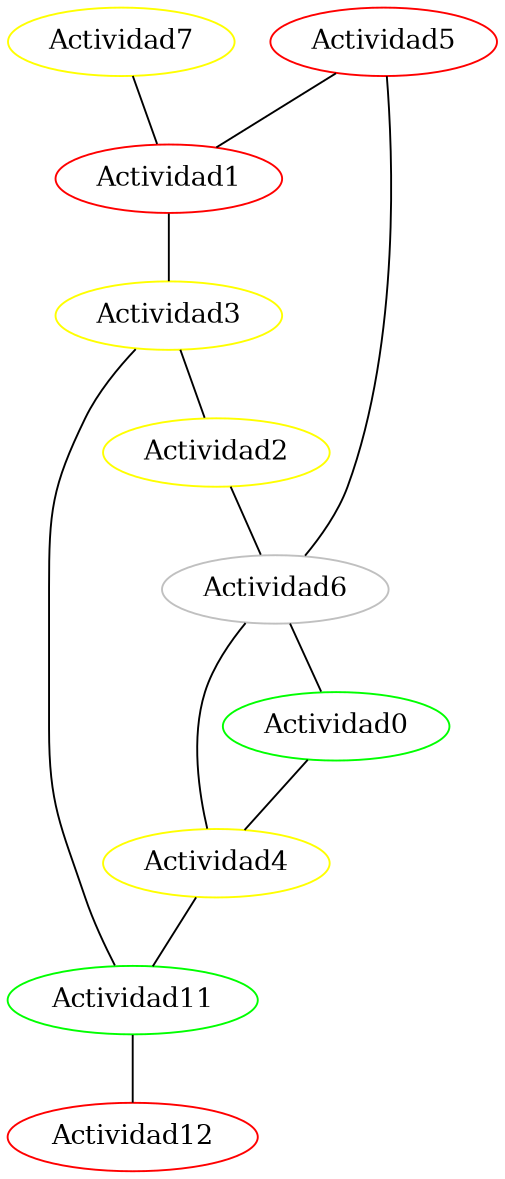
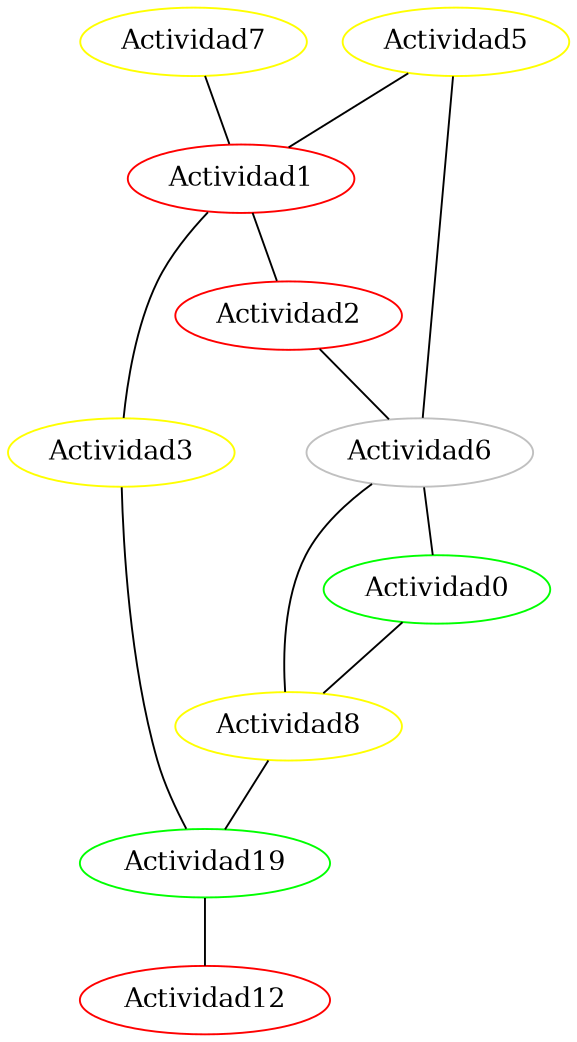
node "Actividad5": color red -> yellow
edge "Actividad3" -- "Actividad2": now "Actividad1" -- "Actividad2"
node "Actividad2": color yellow -> red
node "Actividad4": label "Actividad4" -> "Actividad8"
node "Actividad11": label "Actividad11" -> "Actividad19"
